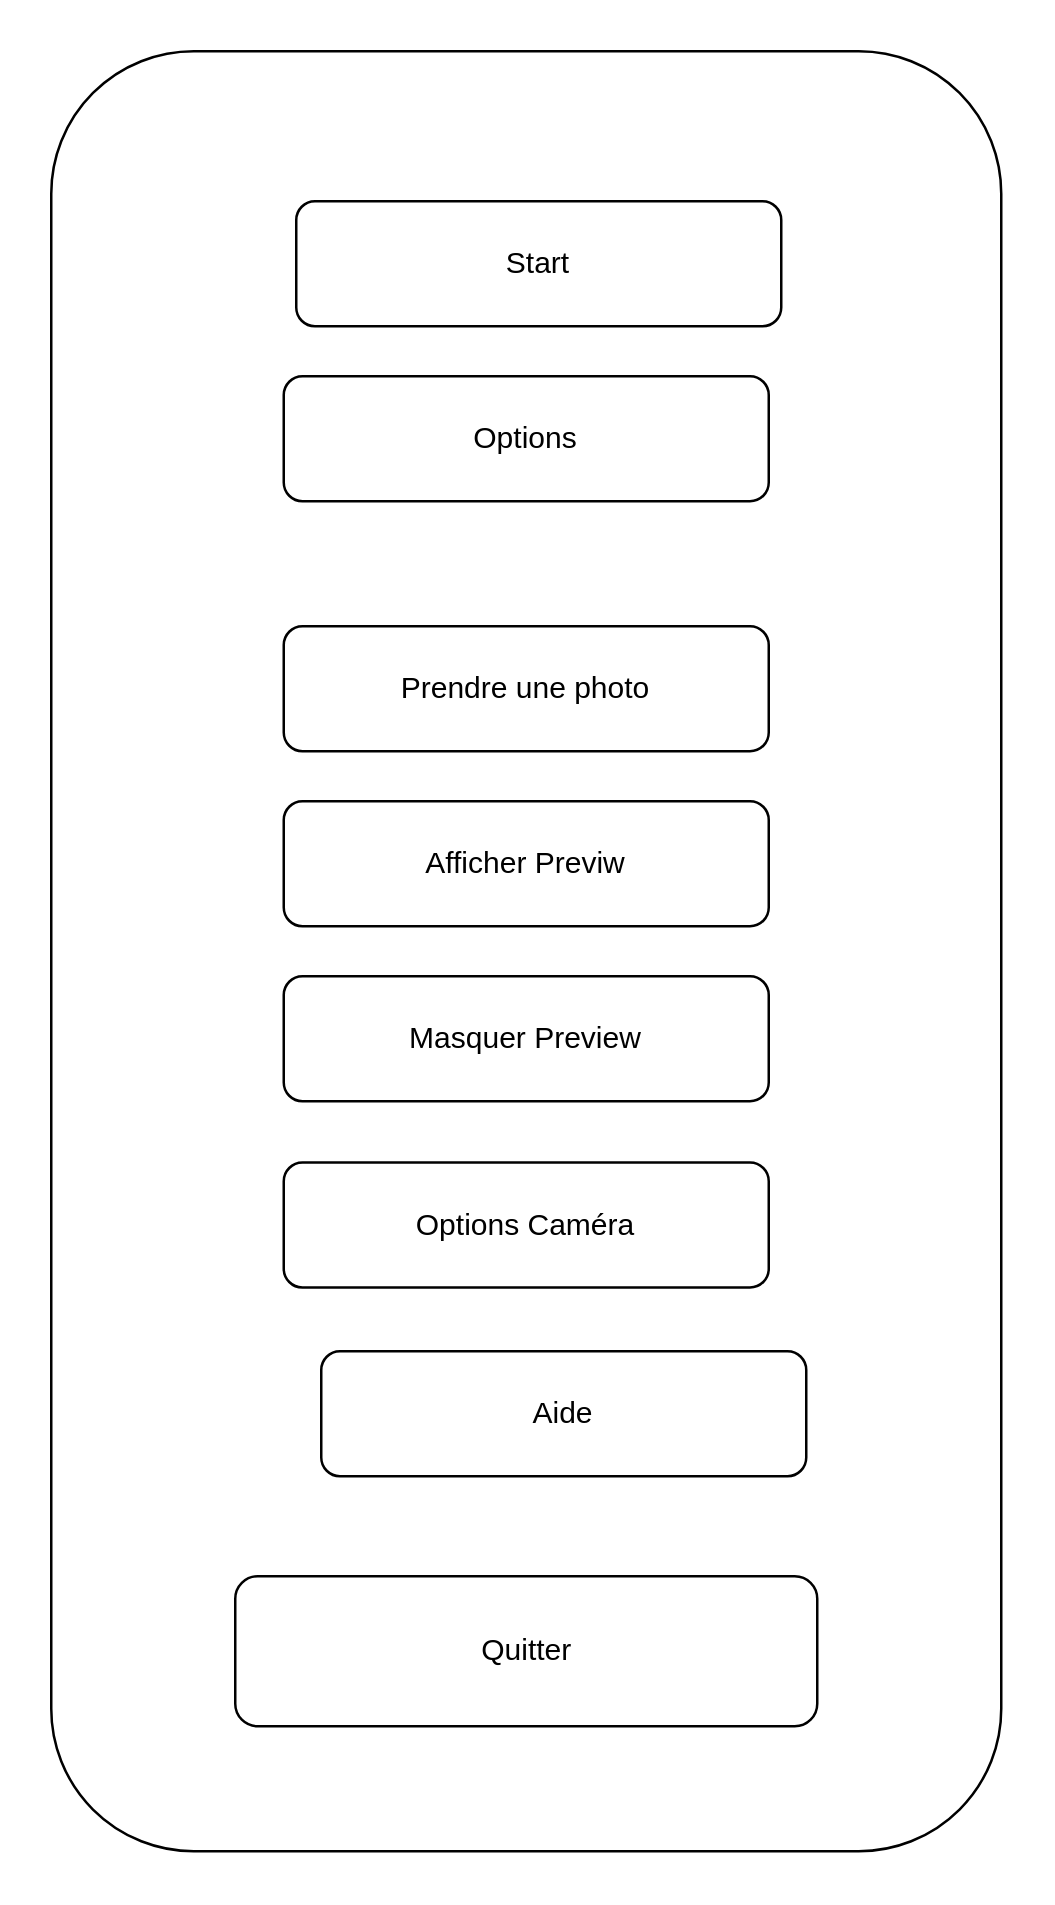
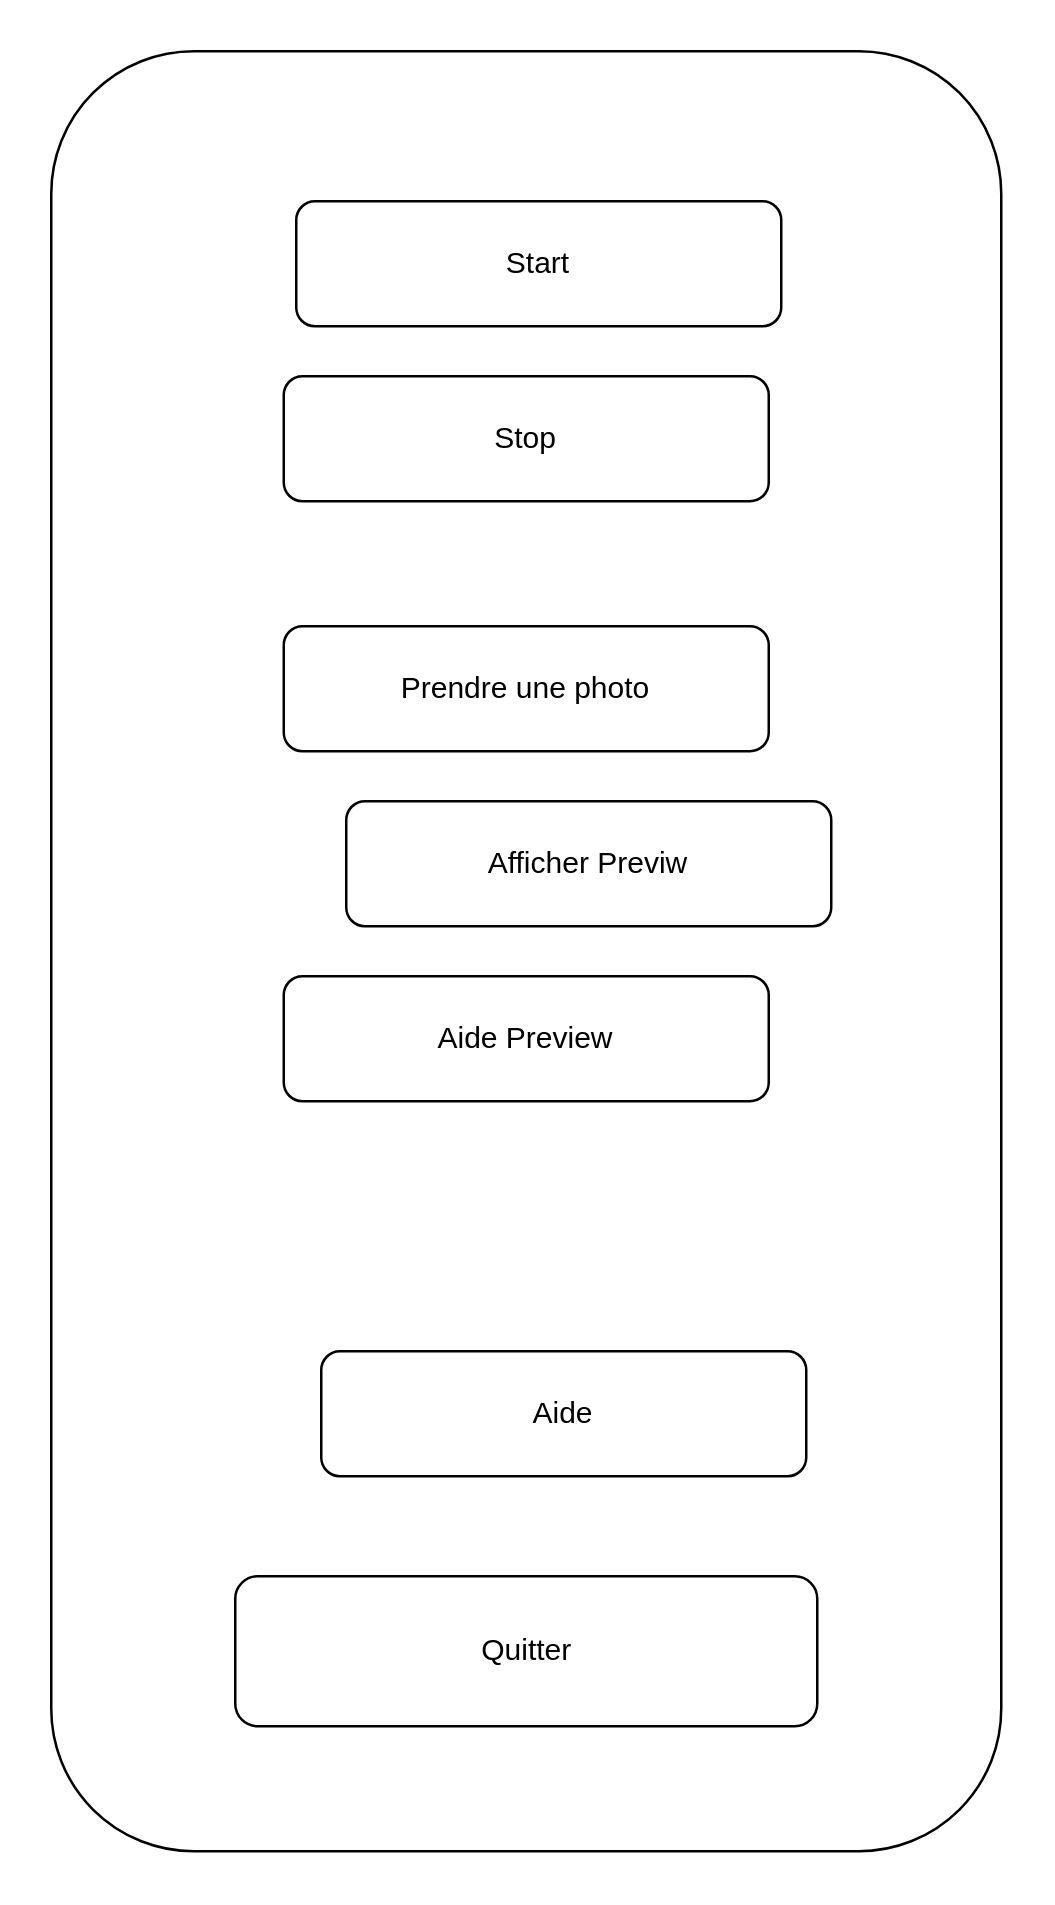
node "Options": label "Options" -> "Stop"
node "Afficher Previw": moved (526, 864) -> (589, 864)
node "Masquer Preview": label "Masquer Preview" -> "Aide Preview"
node "Options Caméra": removed
